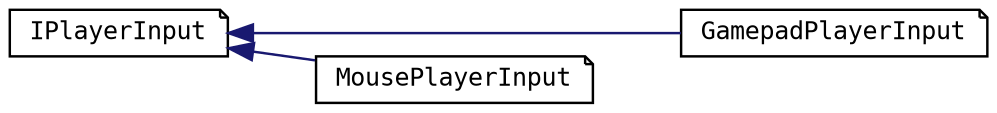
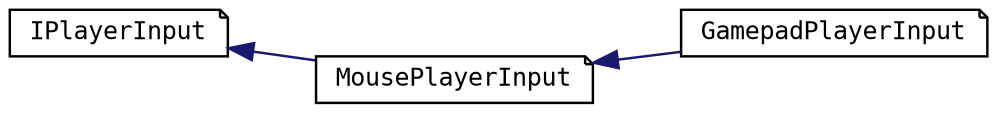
edge "GamepadPlayerInput" -> "IPlayerInput": now "GamepadPlayerInput" -> "MousePlayerInput"
